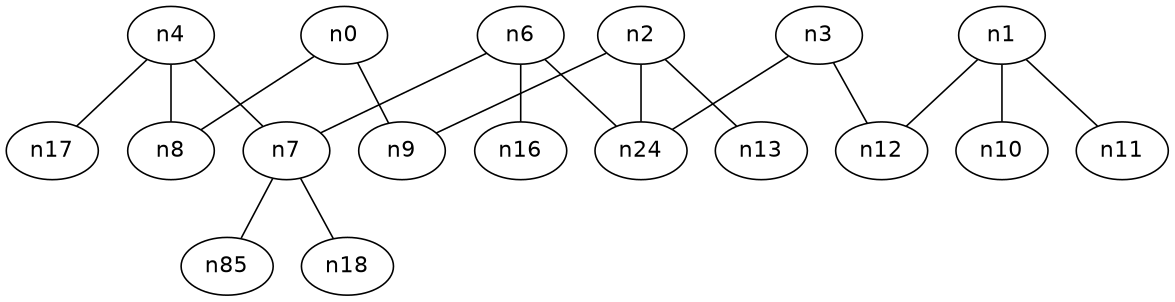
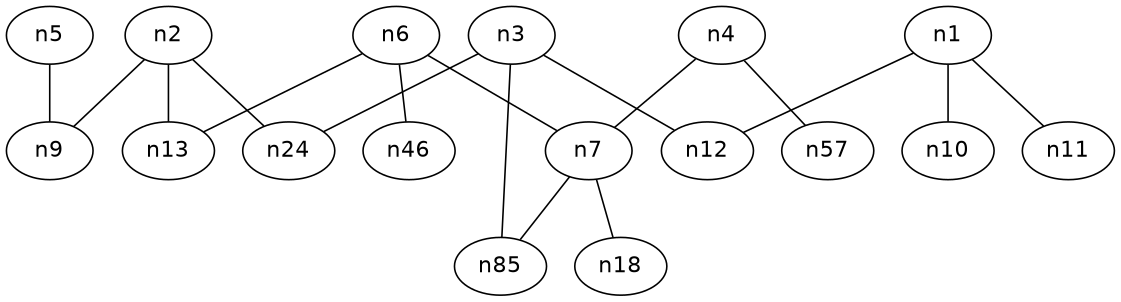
node "n0": label "n0" -> "n5"
edge "n6" -- "n24": now "n6" -- "n13"
node "n17": label "n17" -> "n57"
node "n8": removed
edge "n3" -- "n85": added
node "n16": label "n16" -> "n46"
